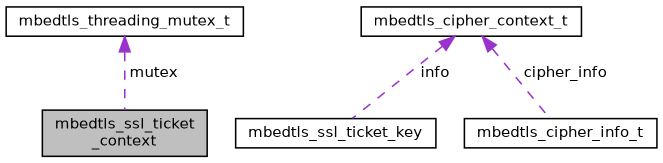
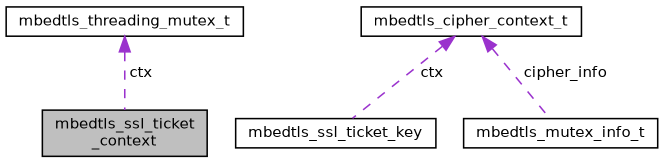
edge "mbedtls_ssl_ticket _context" -> "mbedtls_threading_mutex_t": label " mutex" -> " ctx"
edge "mbedtls_ssl_ticket_key" -> "mbedtls_cipher_context_t": label " info" -> " ctx"
node "mbedtls_cipher_info_t": label "mbedtls_cipher_info_t" -> "mbedtls_mutex_info_t"
